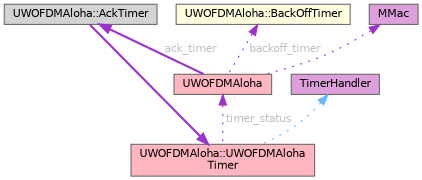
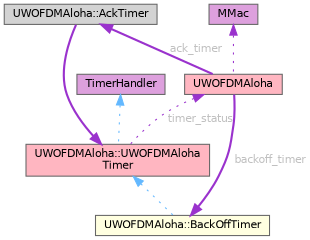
edge "UWOFDMAloha" -> "UWOFDMAloha::BackOffTimer": style dotted -> bold
edge "UWOFDMAloha::BackOffTimer" -> "UWOFDMAloha::UWOFDMAloha Timer": added
